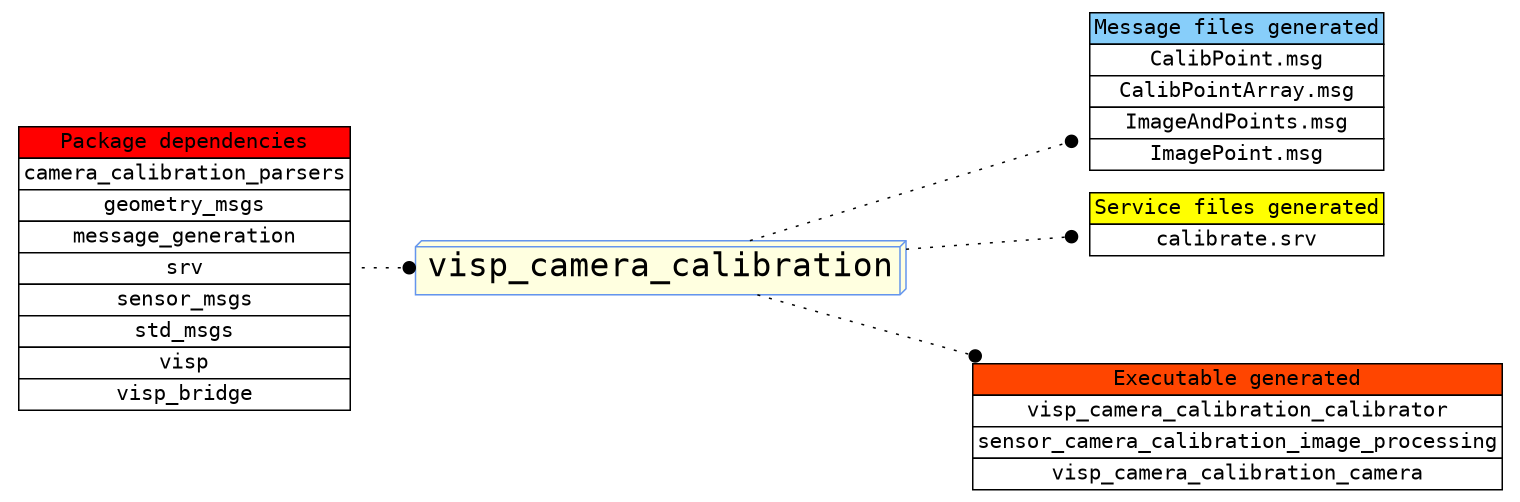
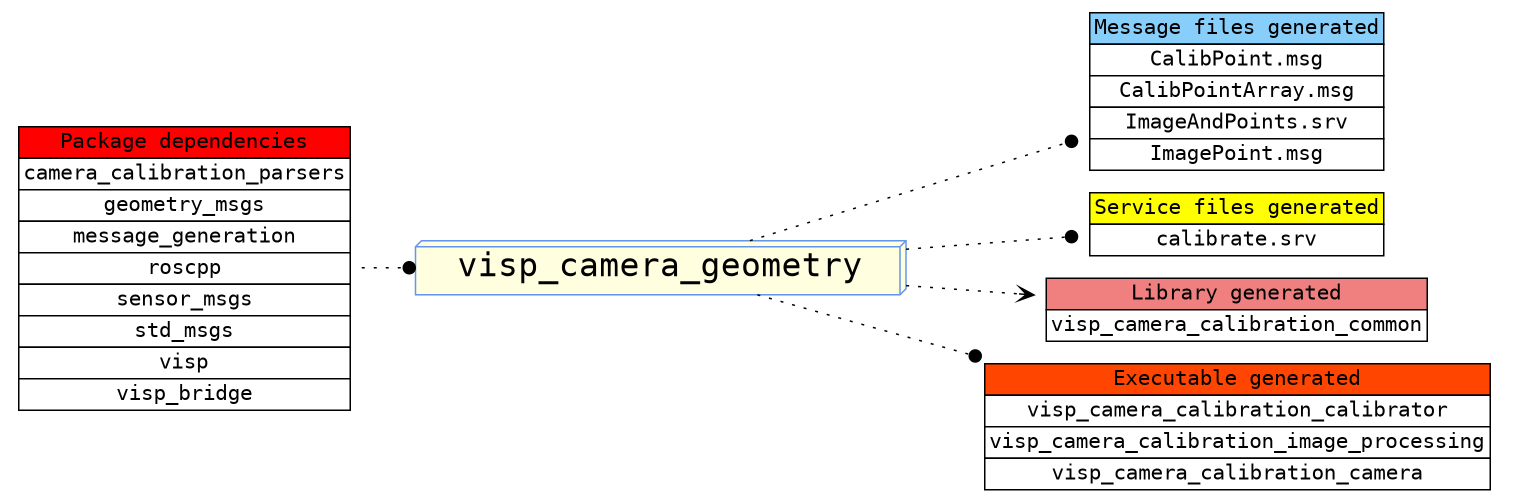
node "Message files generated": text "ImageAndPoints.msg" -> "ImageAndPoints.srv"
node "Package dependencies": text "srv" -> "roscpp"
node "visp_camera_calibration": label "visp_camera_calibration" -> "visp_camera_geometry"
node "Library generated": added
node "Executable generated": text "sensor_camera_calibration_image_processing" -> "visp_camera_calibration_image_processing"
